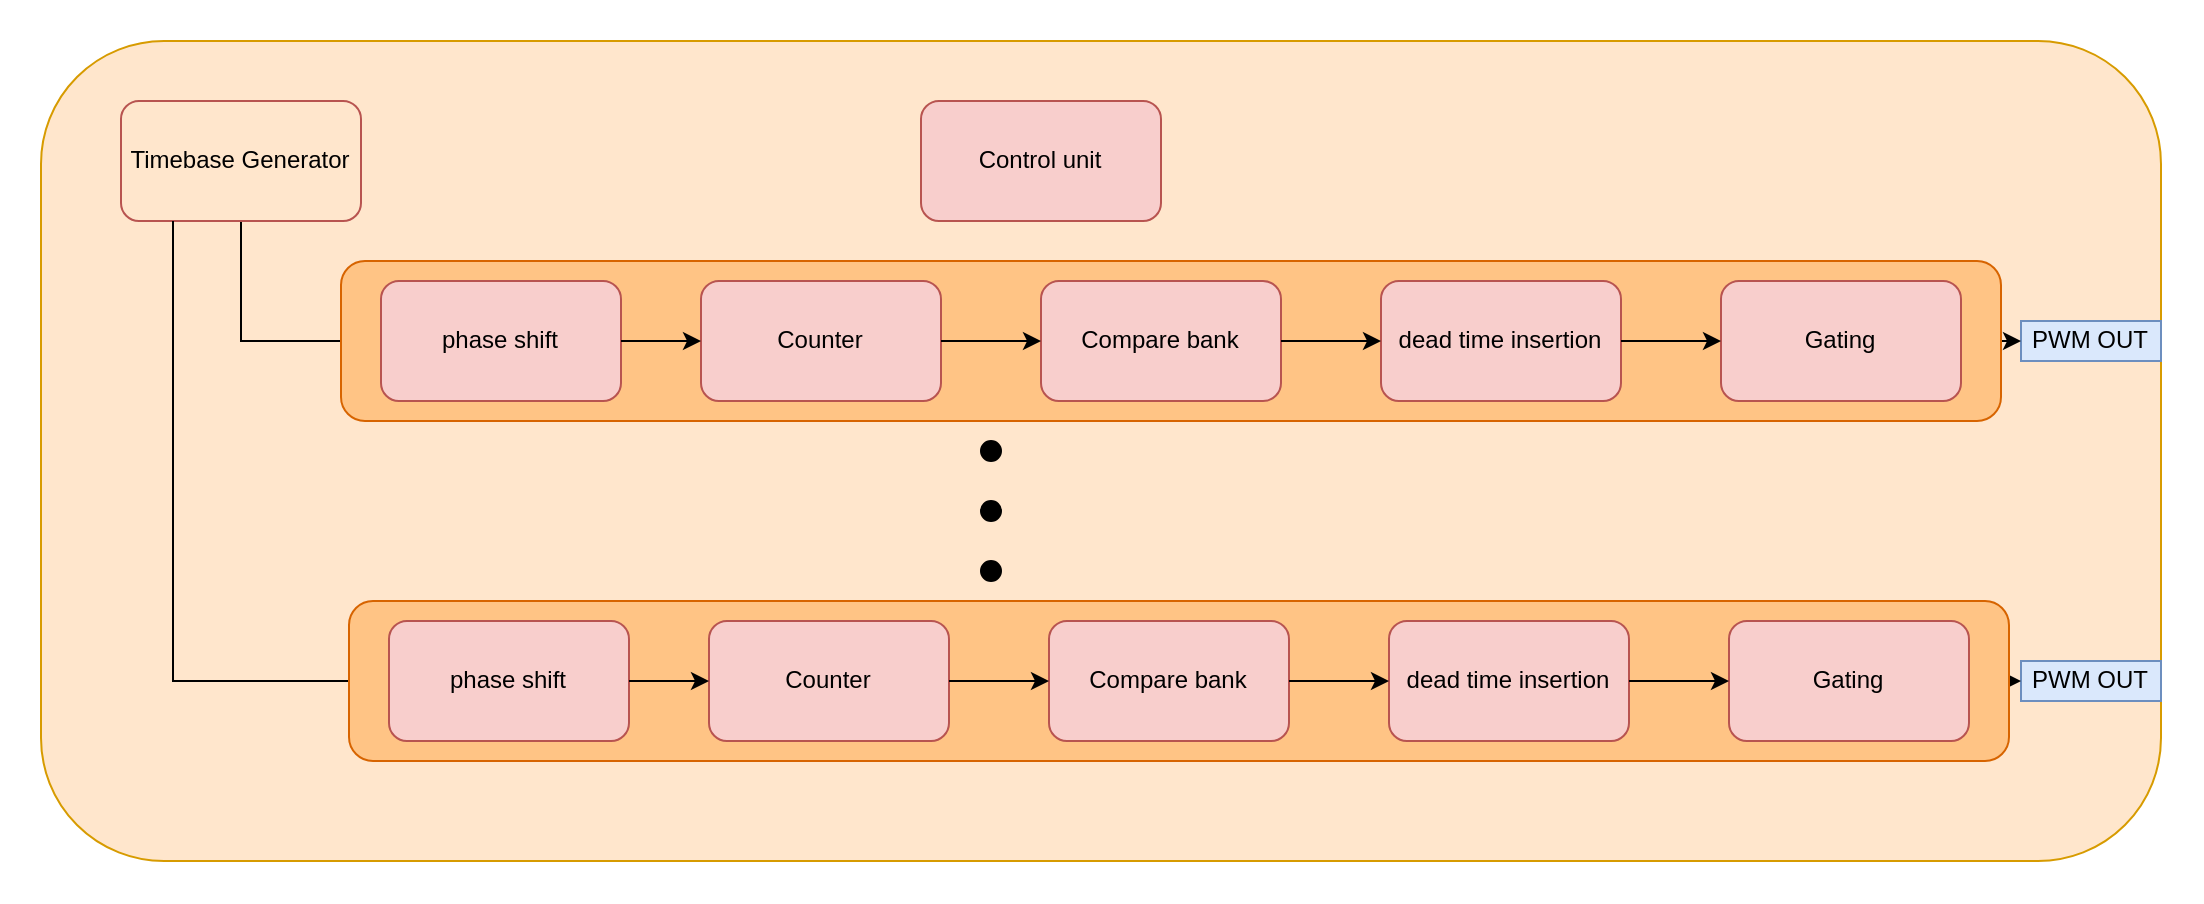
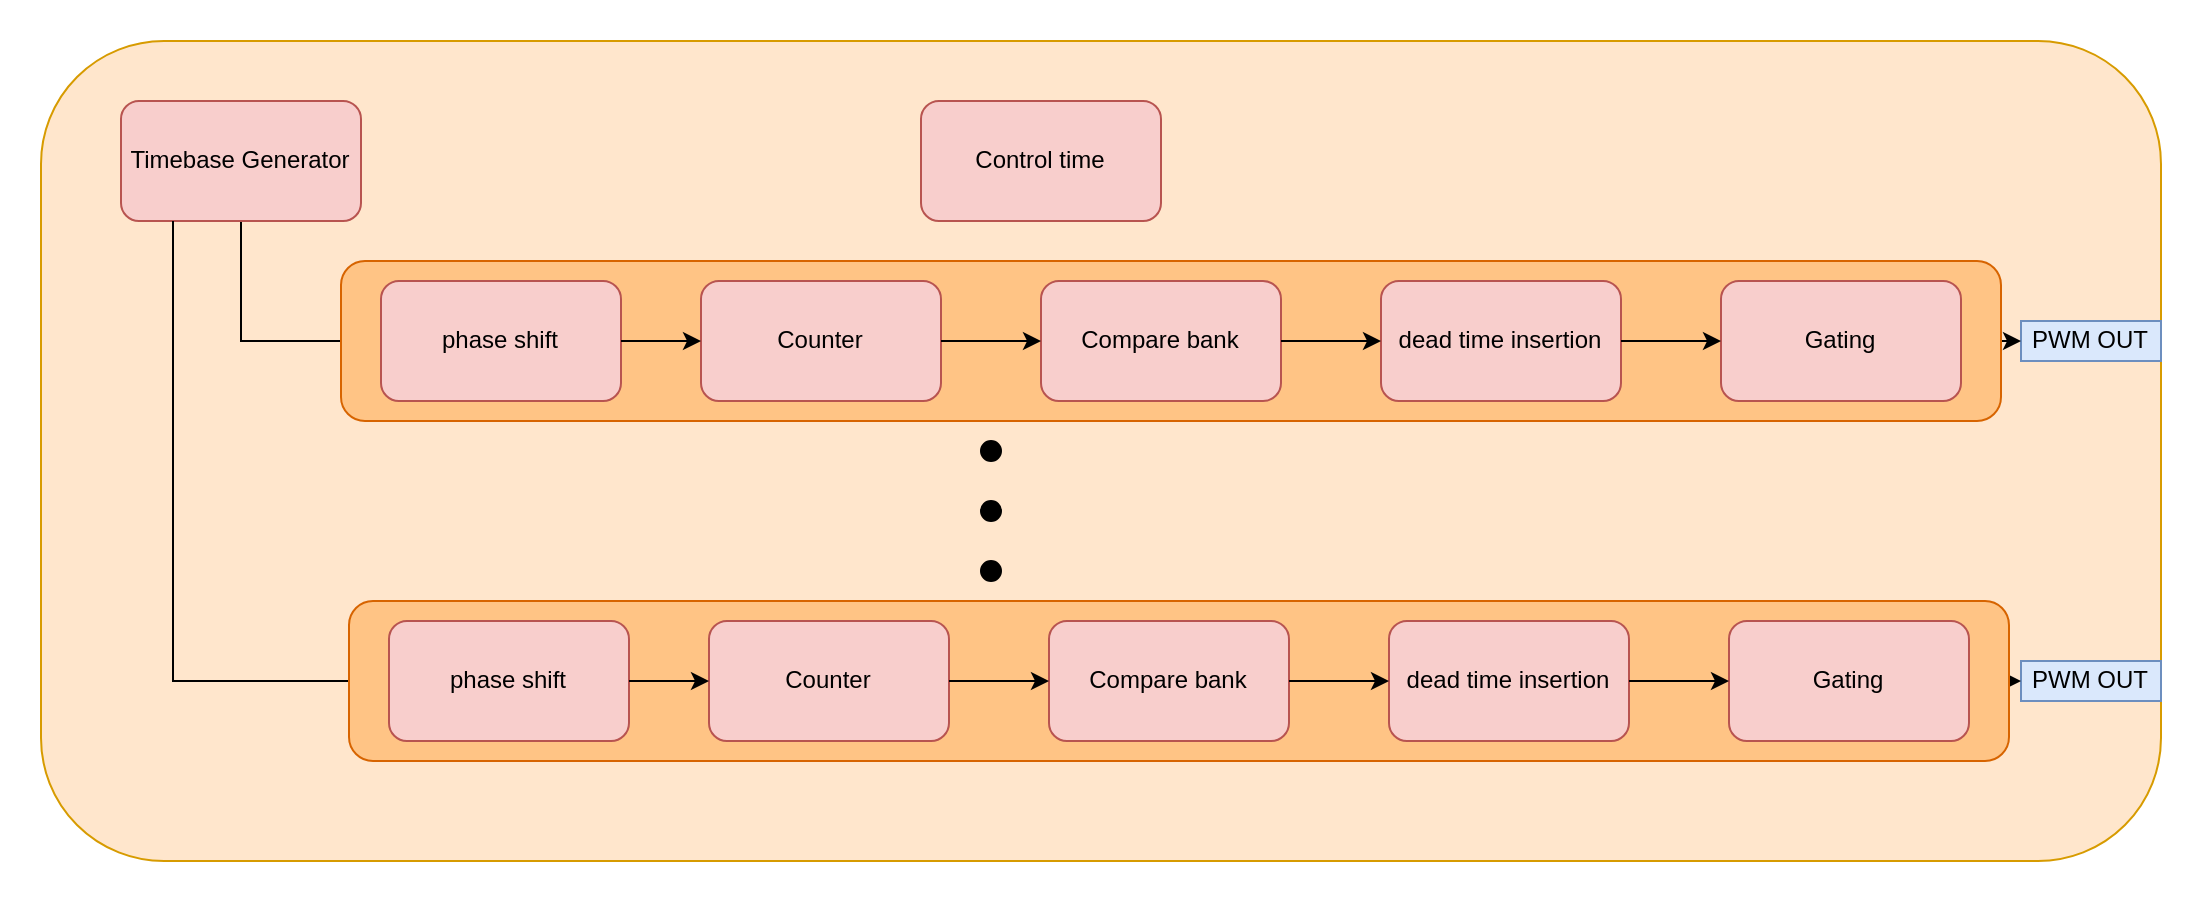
node "Timebase Generator": fillcolor #ffe6cc -> #f8cecc
node "Control unit": label "Control unit" -> "Control time"
